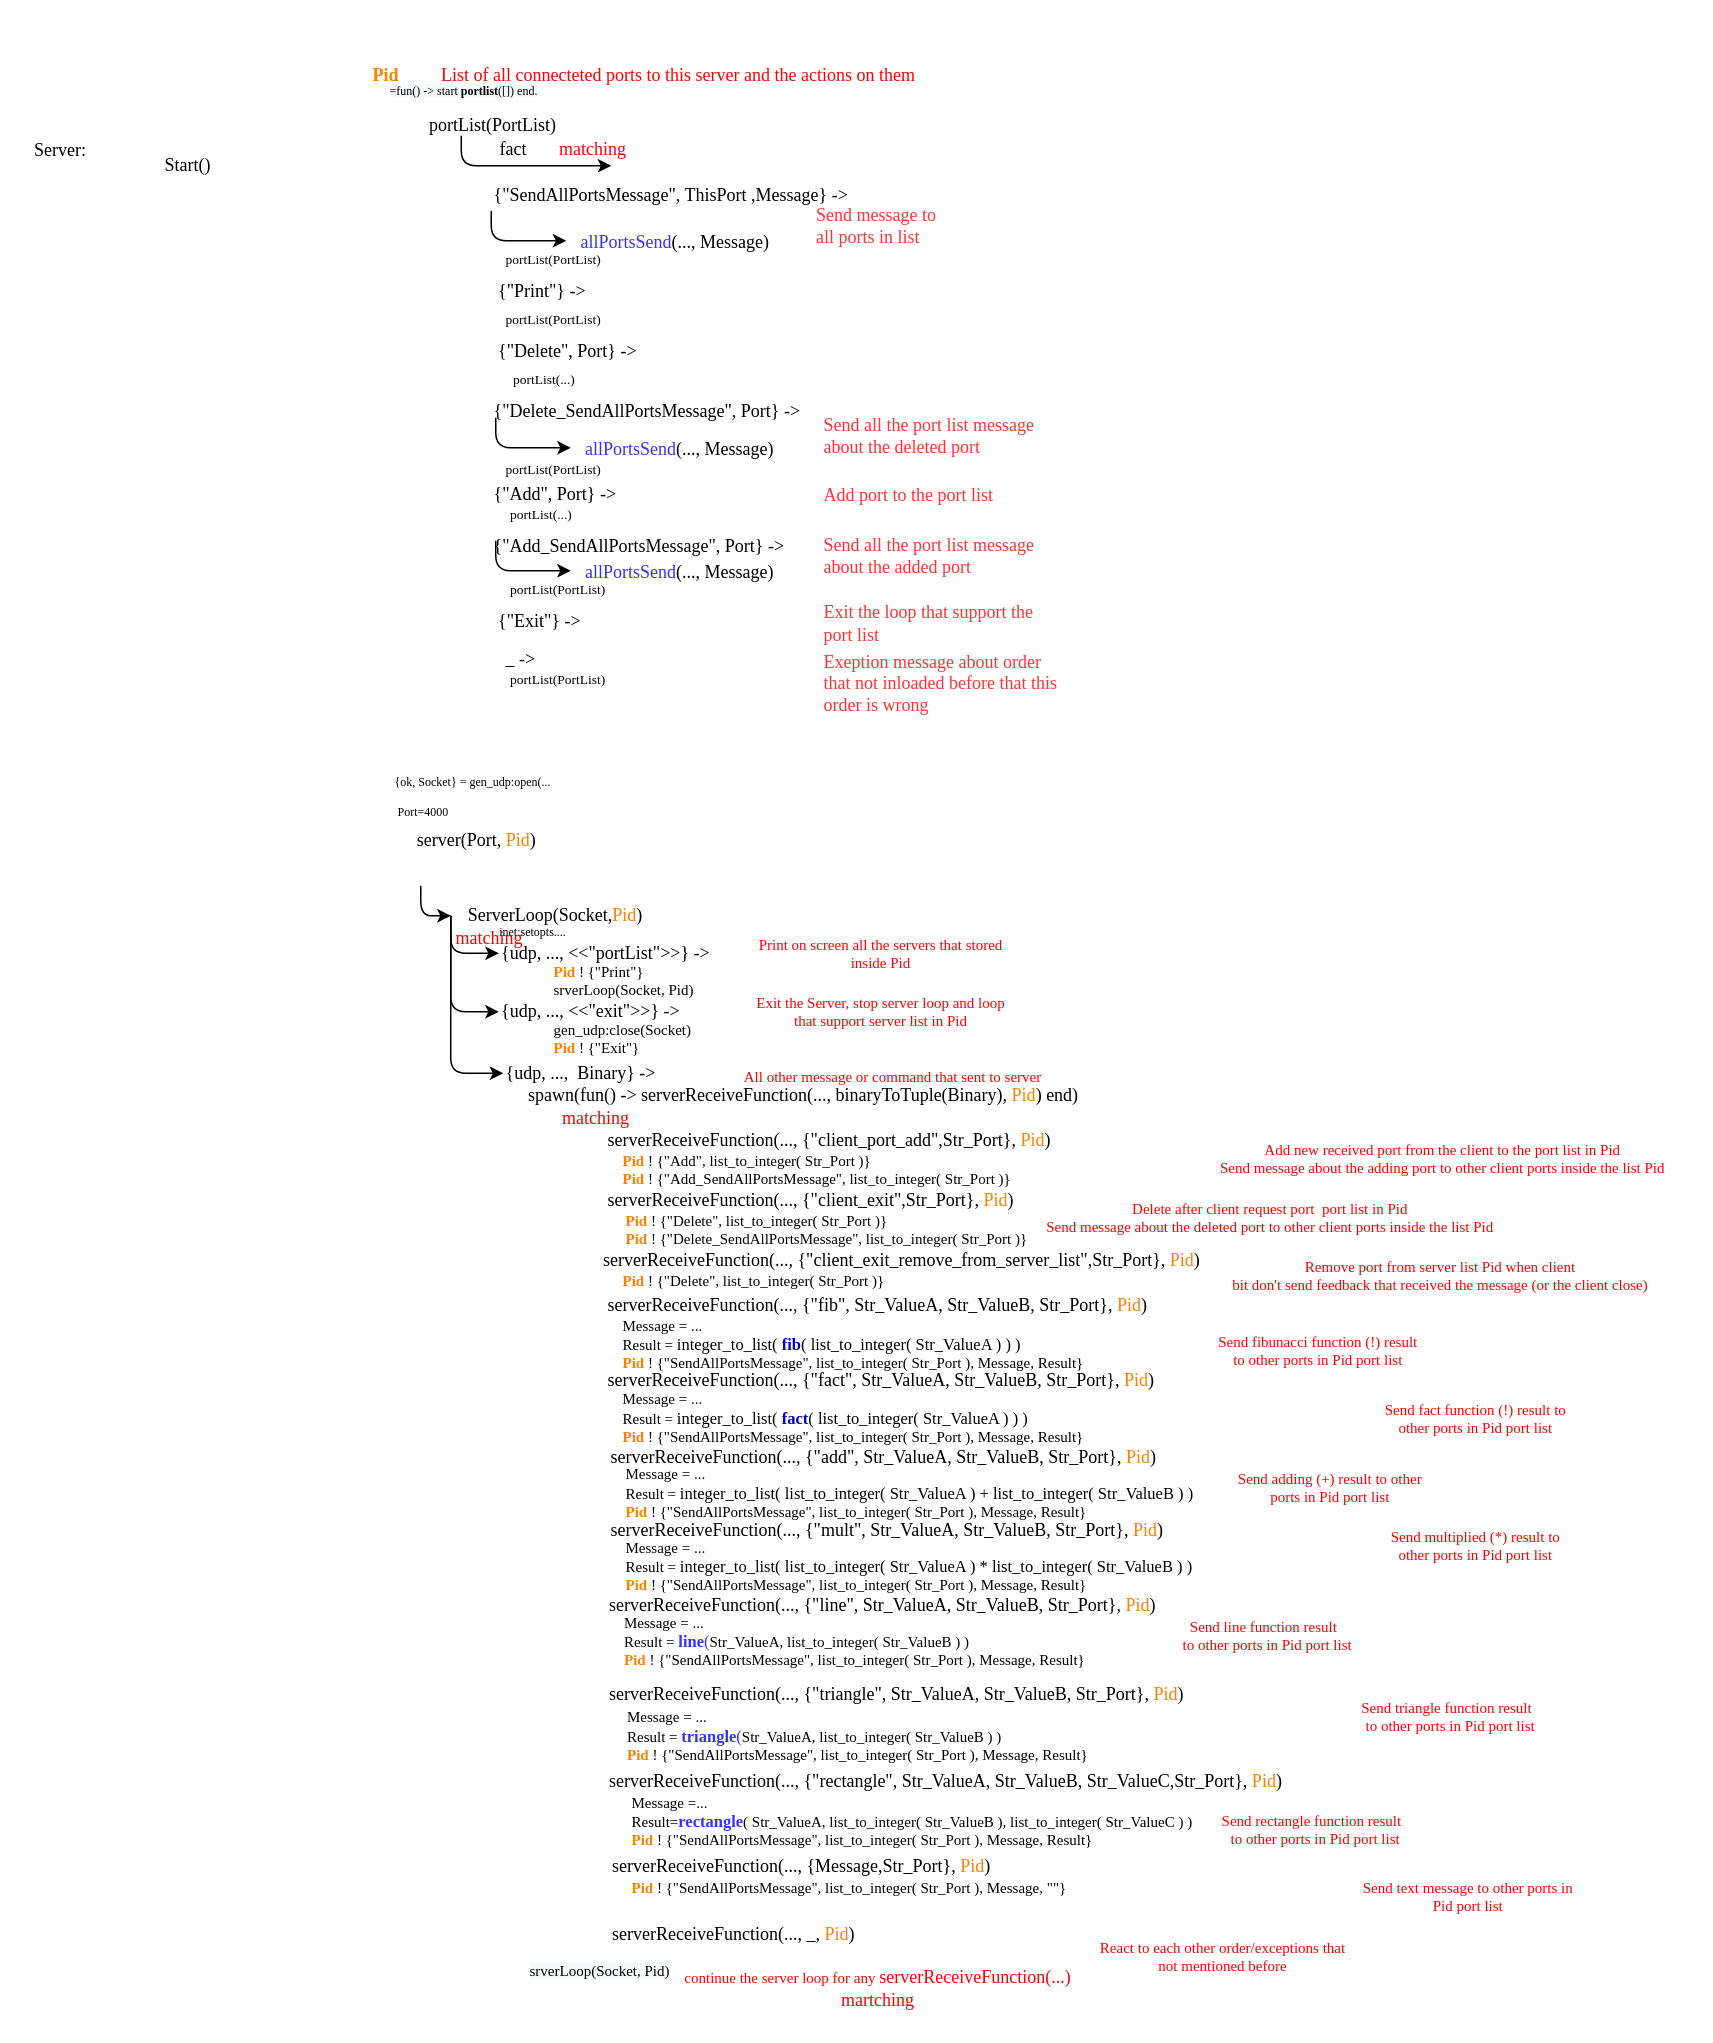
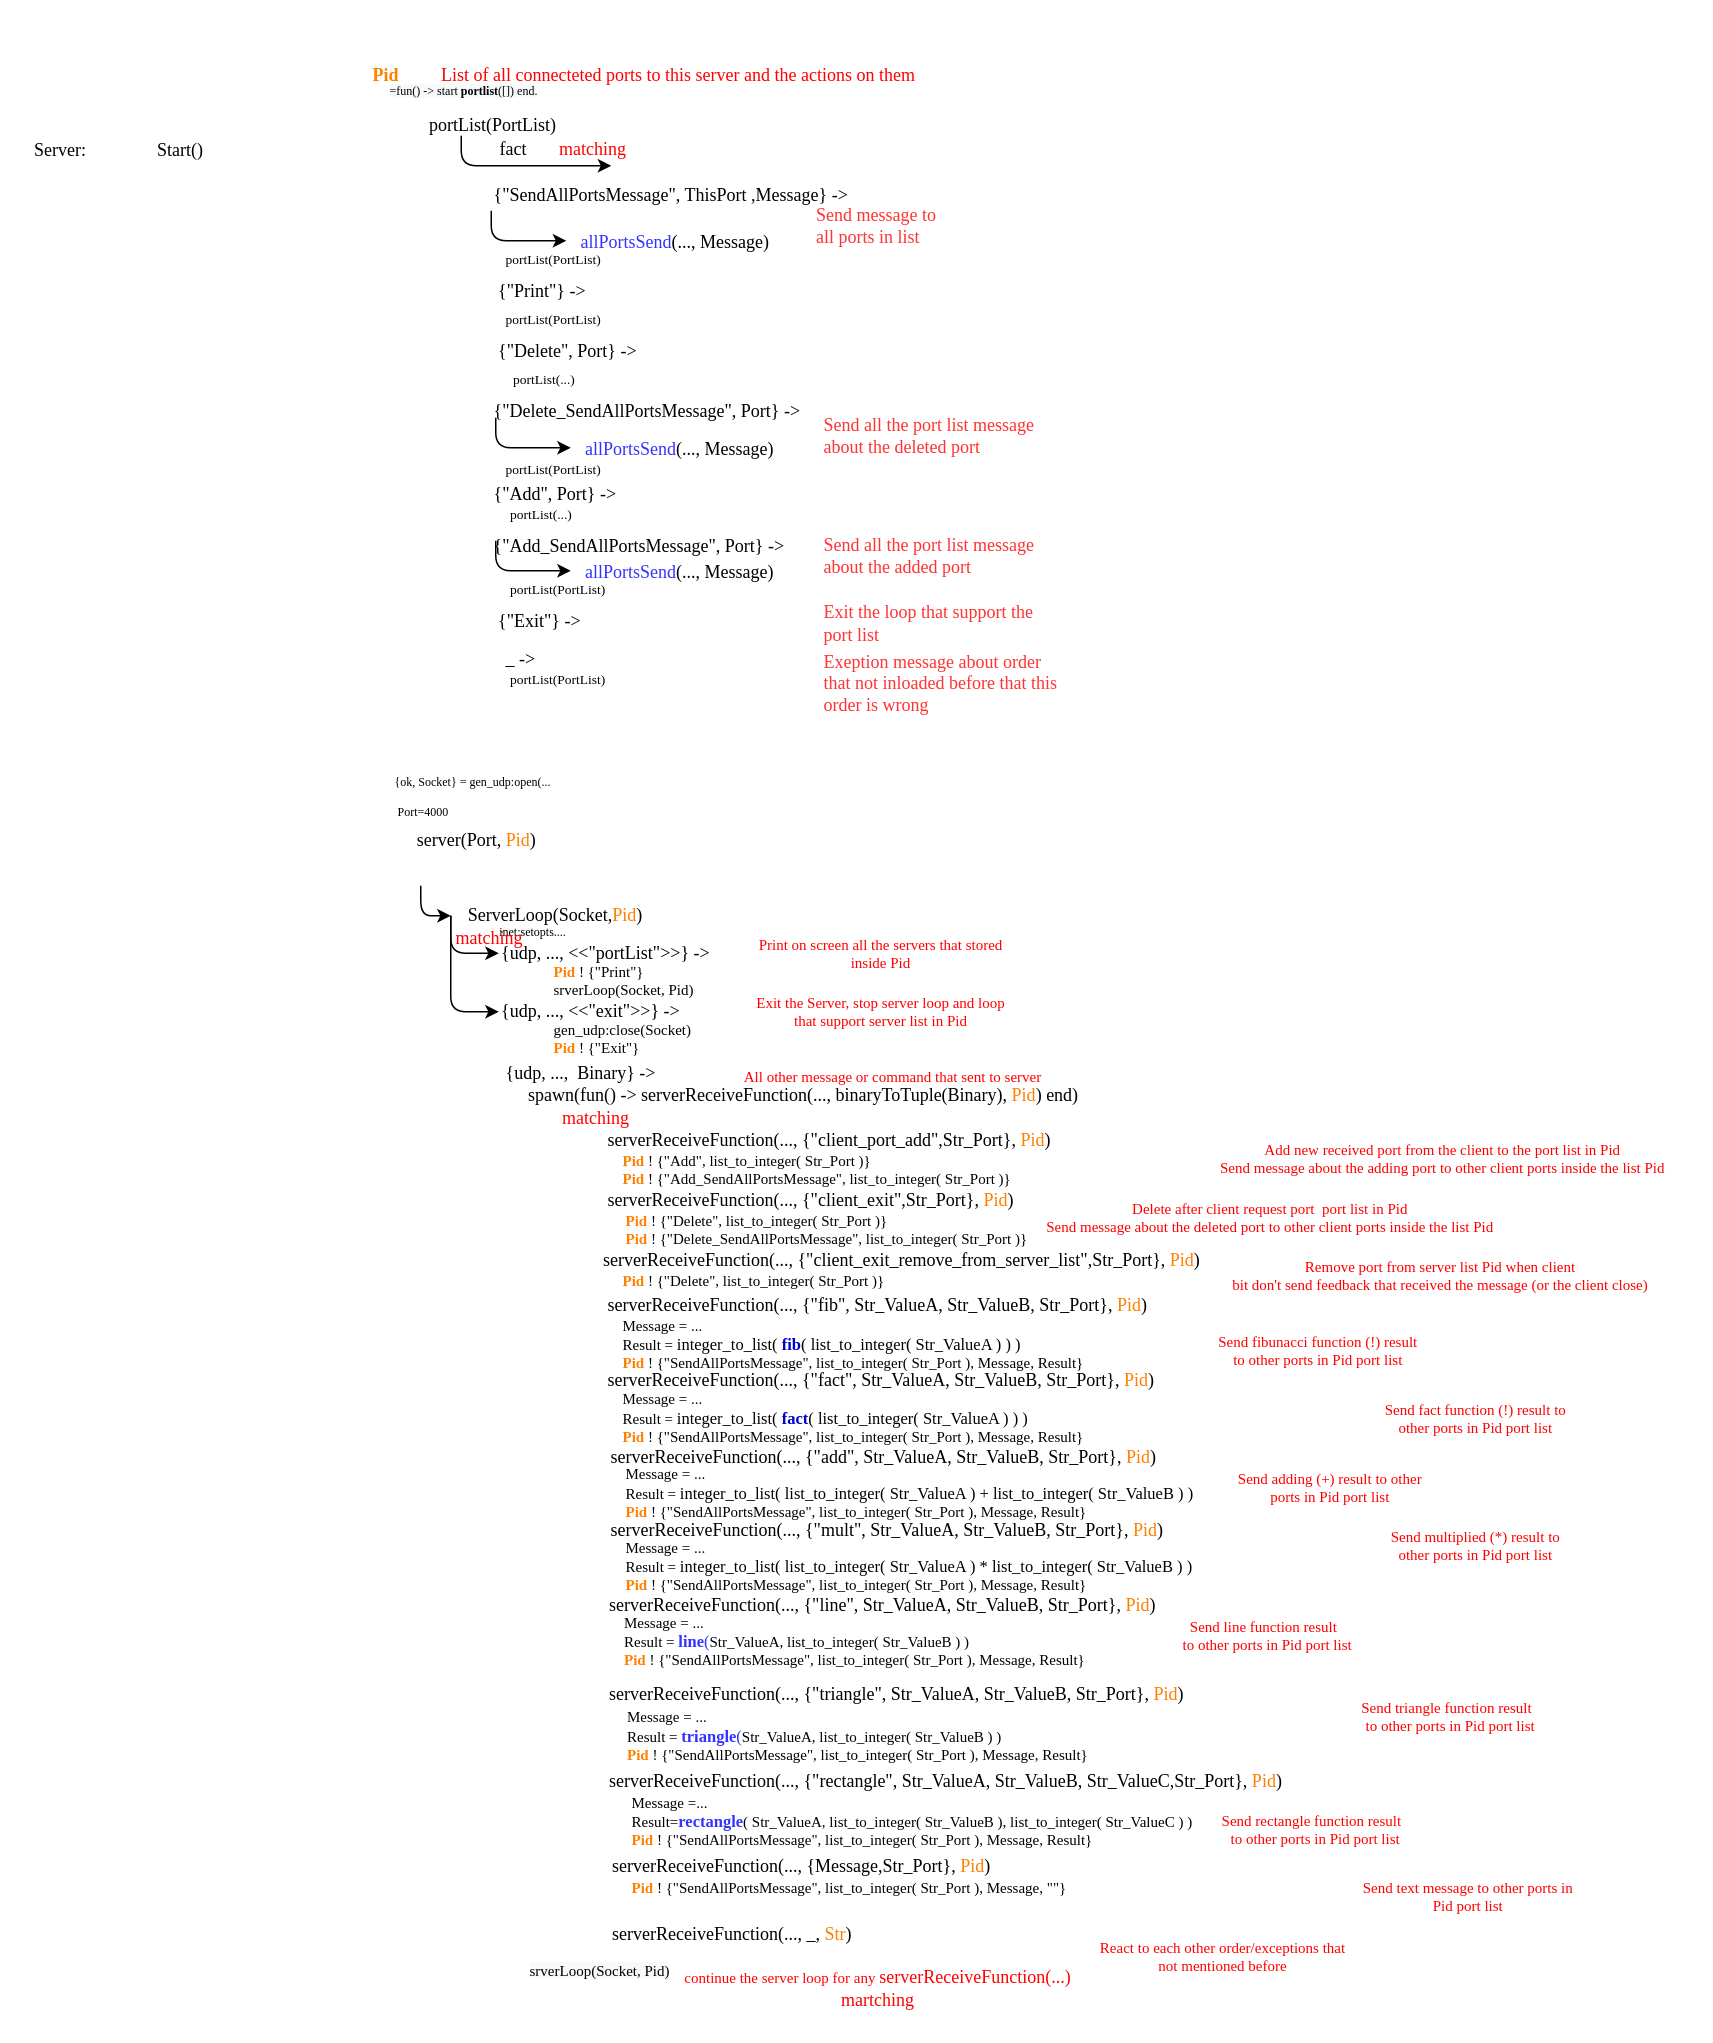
node "Start()": moved (188, 166) -> (181, 151)
node "Add port to the port list": removed
edge "ServerLoop(Socket,Pid)" -> "{udp, ..., Binary} ->": removed
node "serverReceiveFunction(..., _, Pid)": label "serverReceiveFunction(..., _, Pid)" -> "serverReceiveFunction(..., _, Str)"
